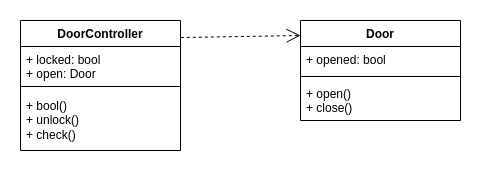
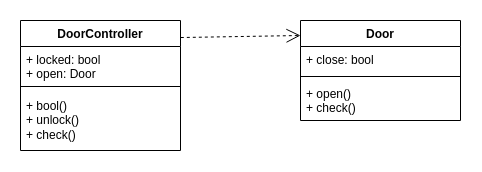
node "+ opened: bool": label "+ opened: bool" -> "+ close: bool"
node "+ open() + close()": label "+ open() + close()" -> "+ open() + check()"
